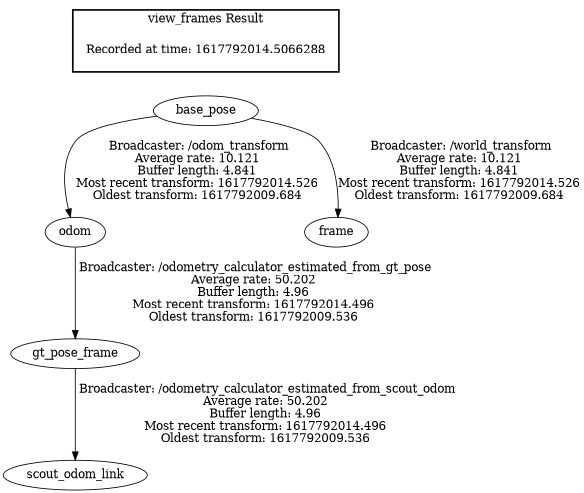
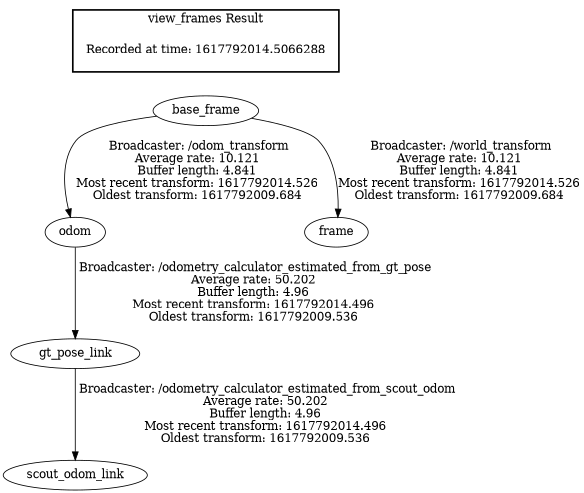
node "base_pose": label "base_pose" -> "base_frame"
node "gt_pose_frame": label "gt_pose_frame" -> "gt_pose_link"
